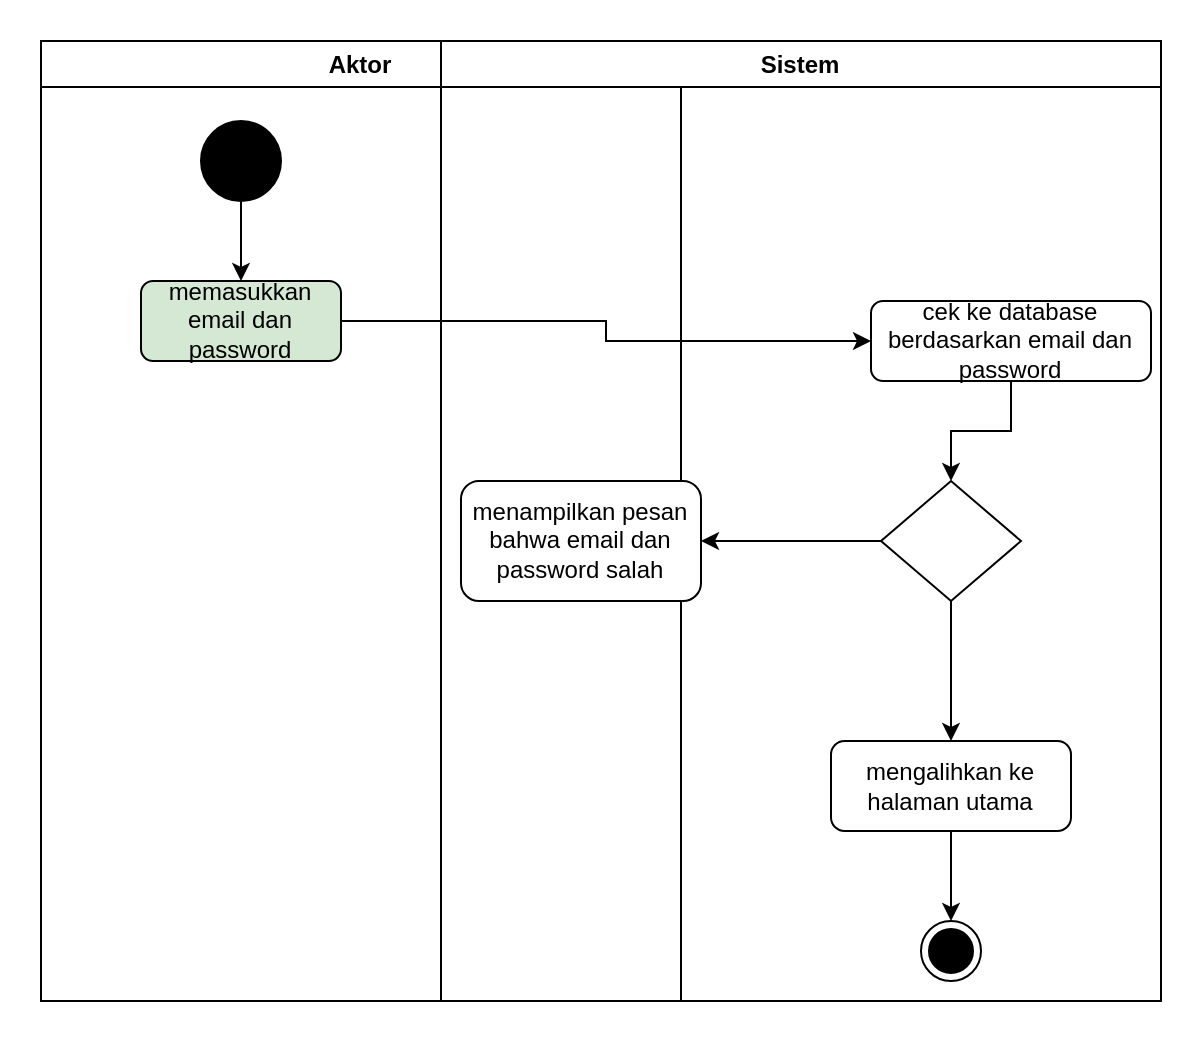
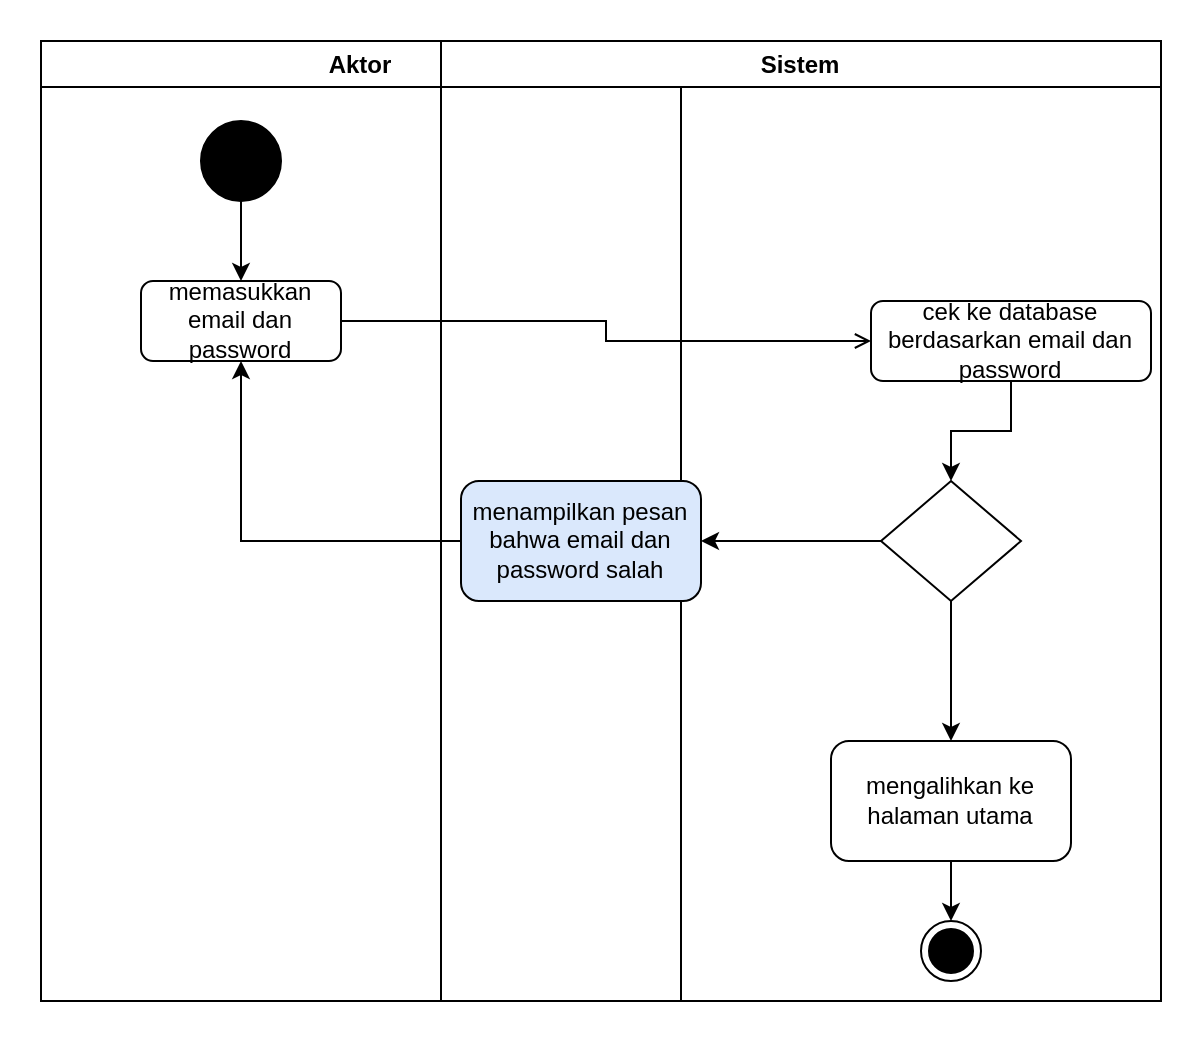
node "memasukkan email dan password": fillcolor #d5e8d4 -> #ffffff
edge "memasukkan email dan password" -> "cek ke database berdasarkan email dan password": arrowhead classic -> open
edge "menampilkan pesan bahwa email dan password salah" -> "memasukkan email dan password": added
node "menampilkan pesan bahwa email dan password salah": fillcolor #ffffff -> #dae8fc
node "mengalihkan ke halaman utama": size 240x90 -> 240x120
